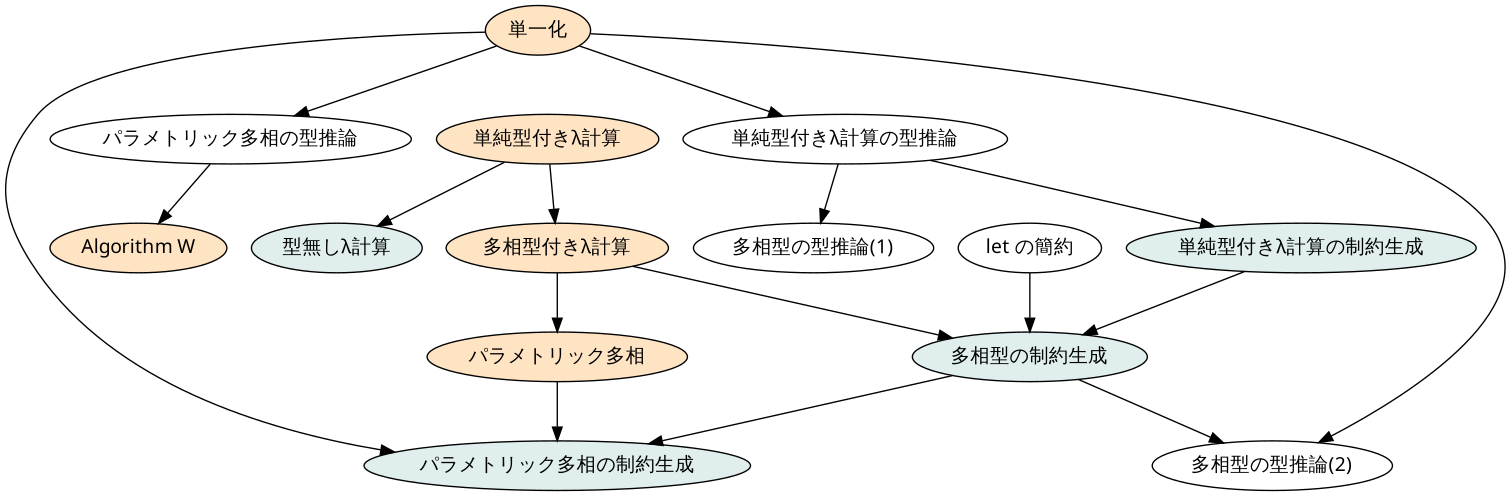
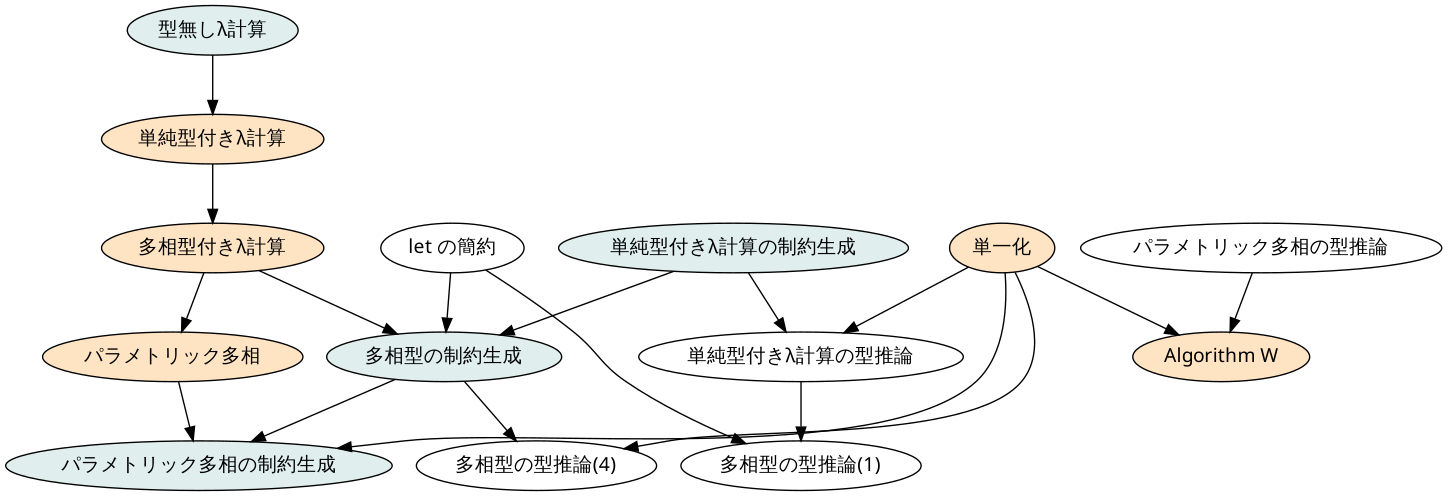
edge "単一化" -> "パラメトリック多相の型推論": now "単一化" -> "Algorithm W"
edge "単純型付きλ計算" -> "型無しλ計算": reversed
edge "単純型付きλ計算の型推論" -> "単純型付きλ計算の制約生成": reversed
edge "let の簡約" -> "多相型の型推論(1)": added
node "多相型の型推論(2)": label "多相型の型推論(2)" -> "多相型の型推論(4)"
